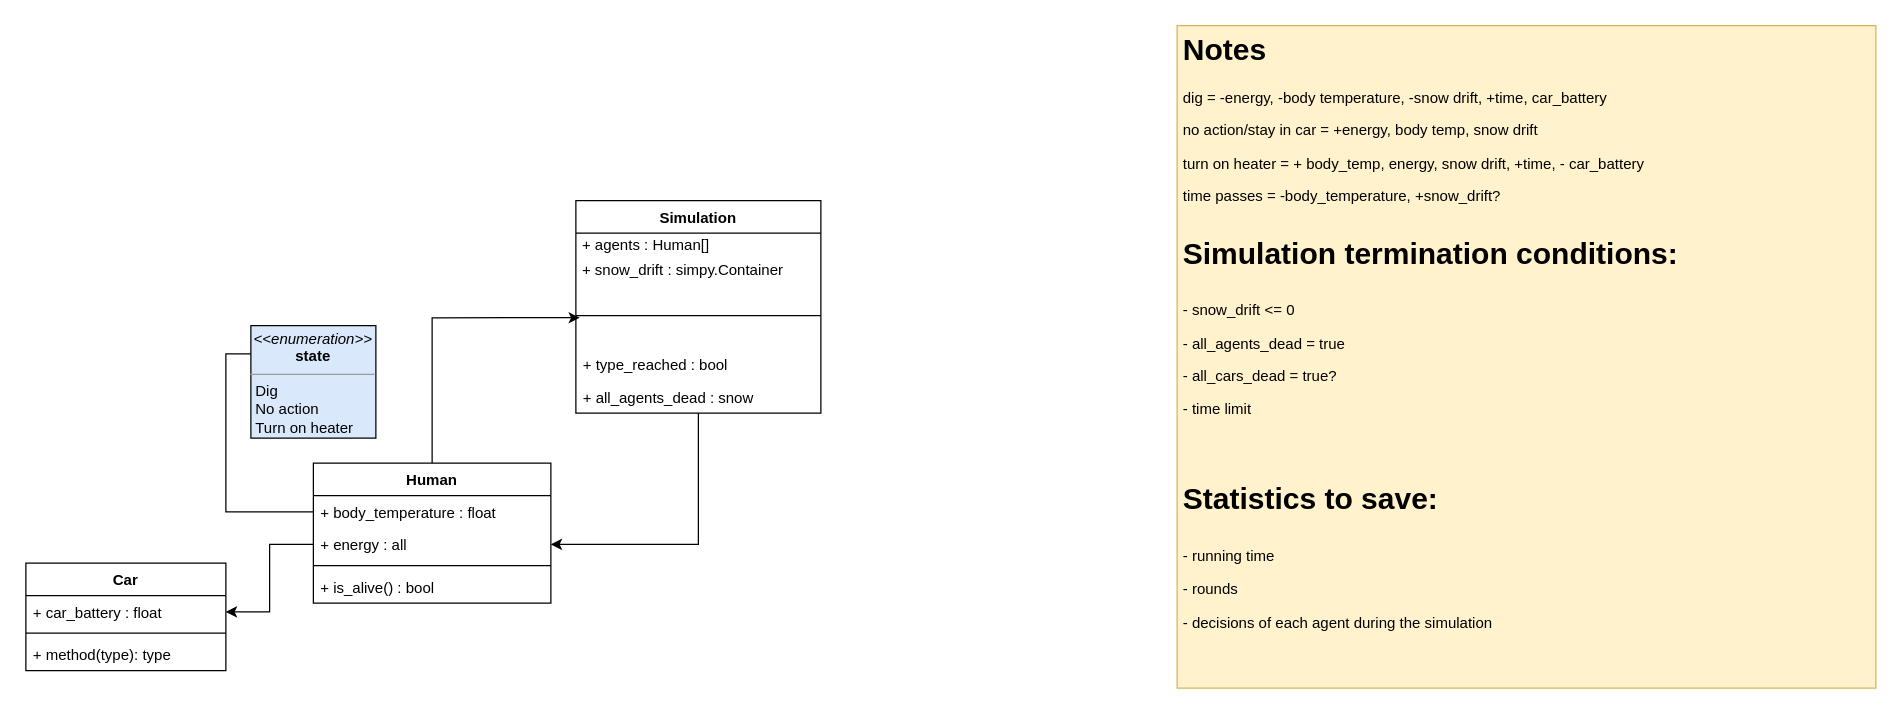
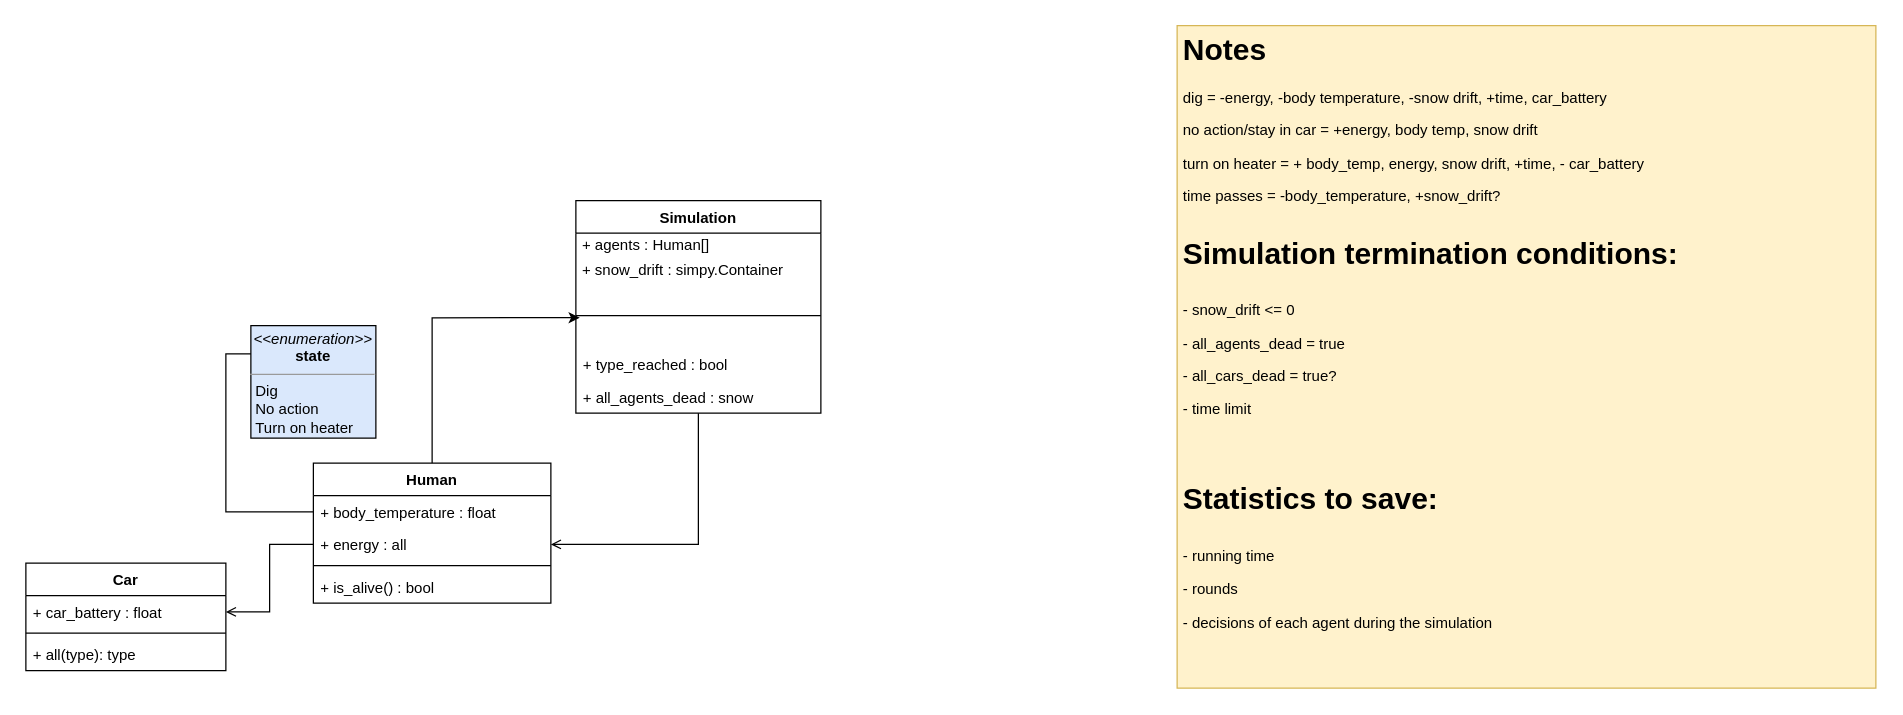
edge "Simulation" -> "+ energy : all": arrowhead classic -> open
edge "+ energy : all" -> "+ car_battery : float": arrowhead classic -> open
node "+ method(type): type": label "+ method(type): type" -> "+ all(type): type"
